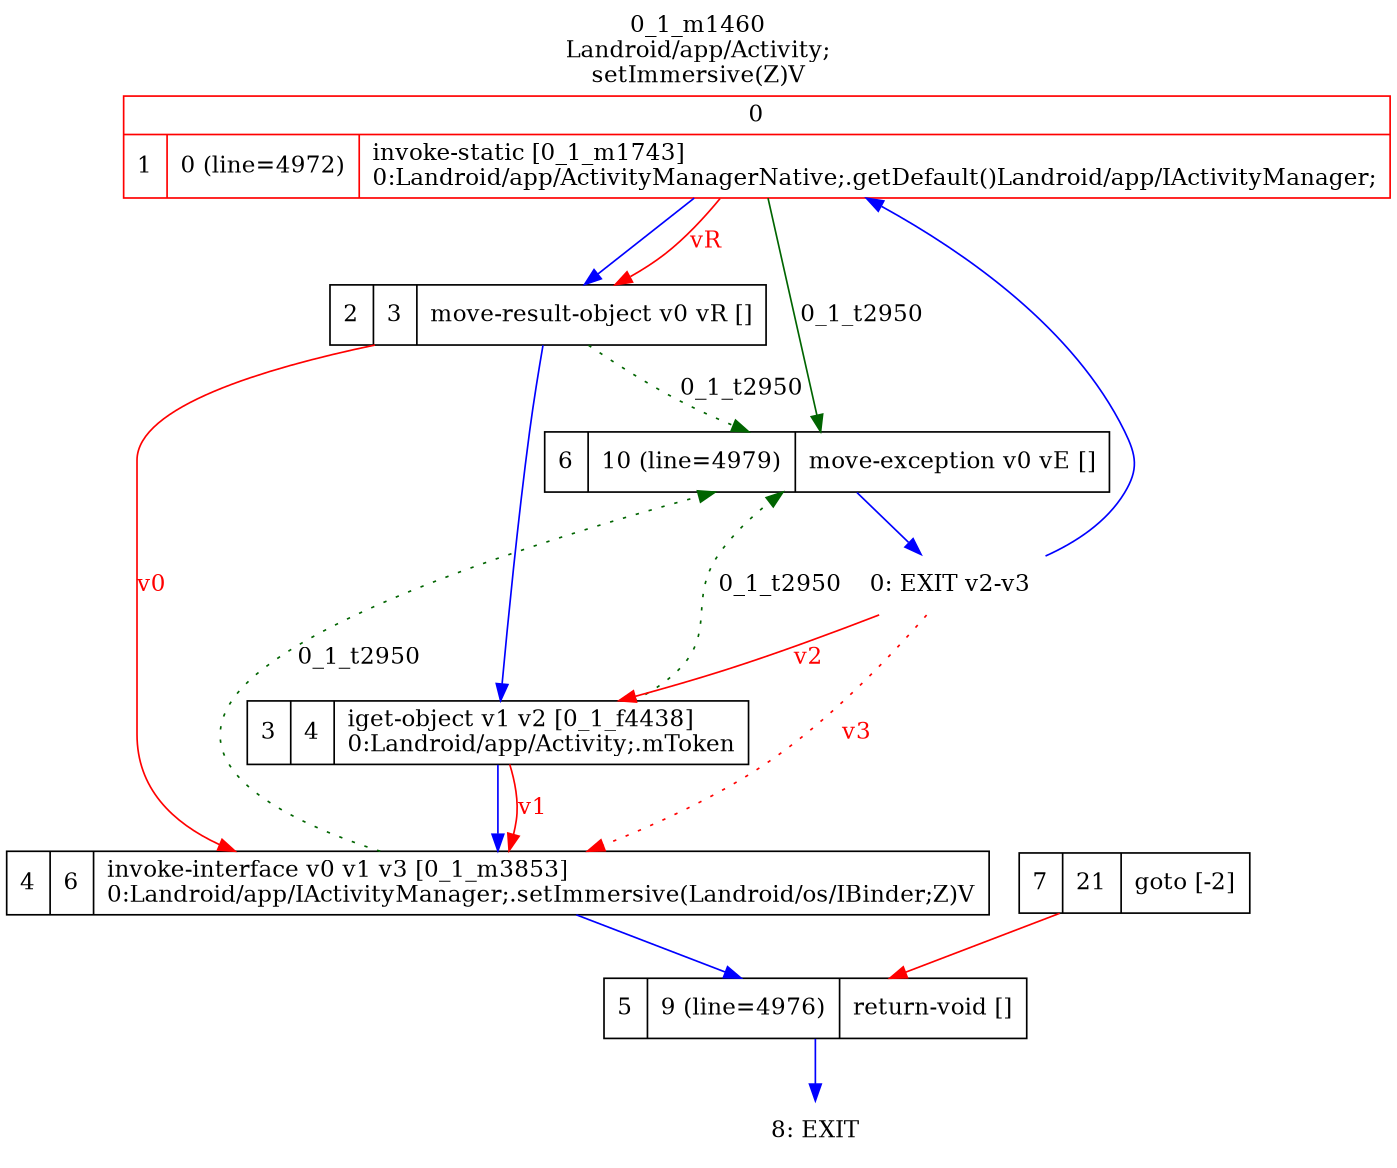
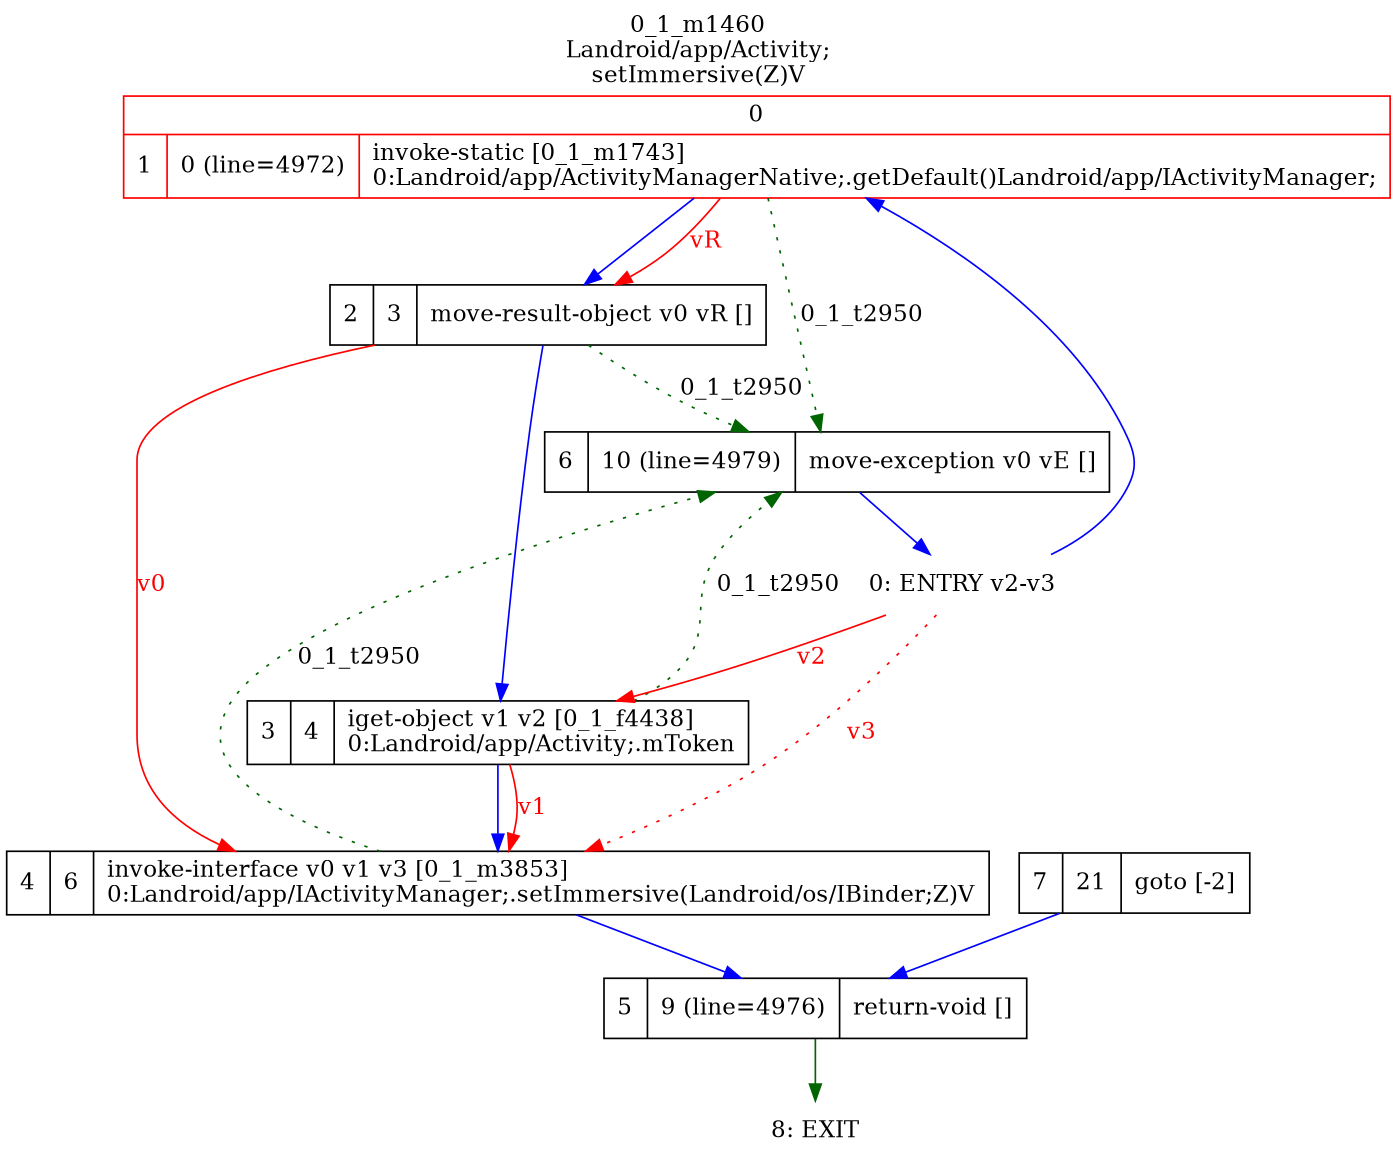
edge "0" -> "6": style solid -> dotted
node "0: EXIT v2-v3": label "0: EXIT v2-v3" -> "0: ENTRY v2-v3"
edge "7" -> "5": color red -> blue
edge "5" -> "8: EXIT": color blue -> darkgreen
